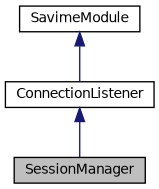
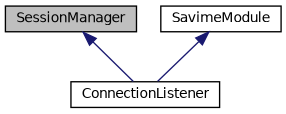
edge "SessionManager" -> "ConnectionListener": reversed
